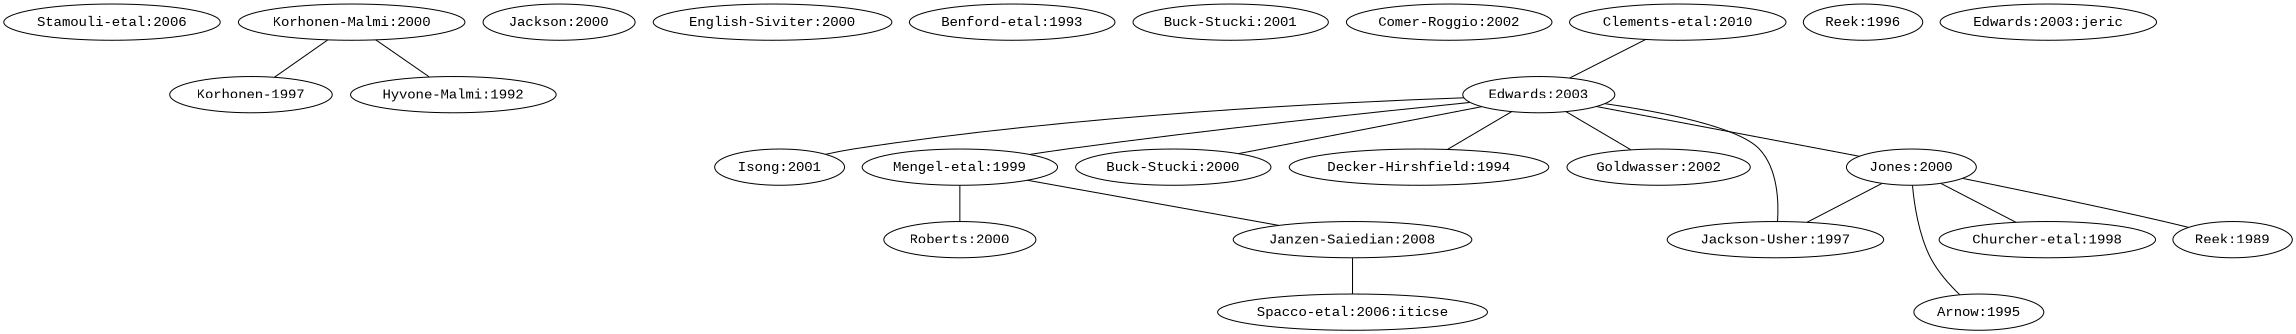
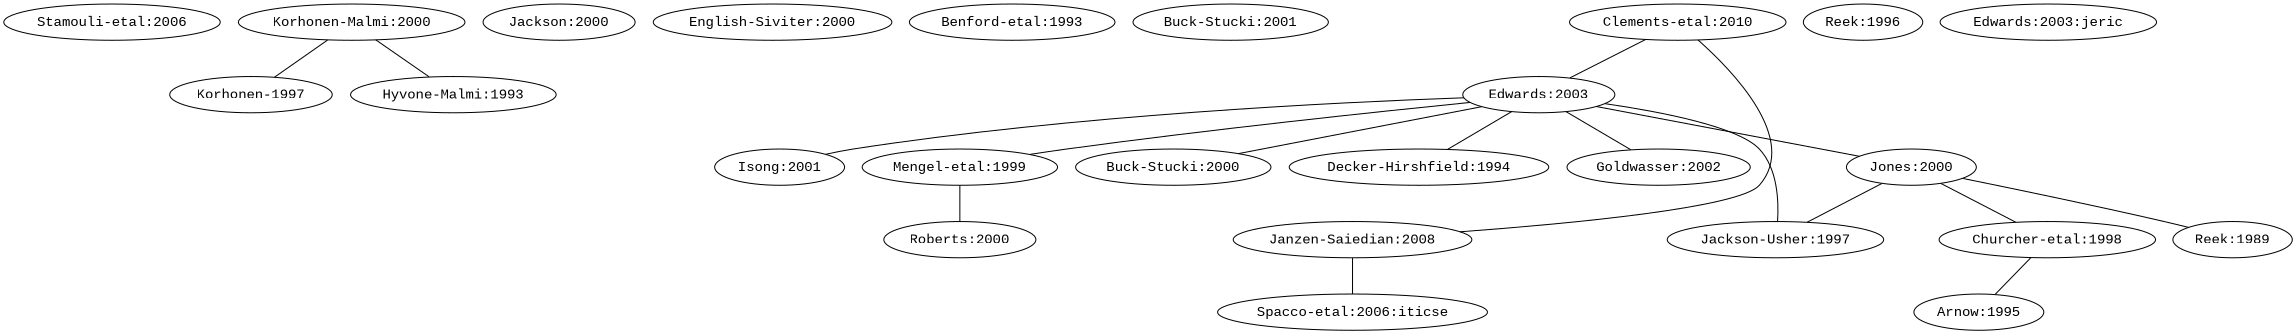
node "Comer-Roggio:2002": removed
node "Hyvone-Malmi:1992": label "Hyvone-Malmi:1992" -> "Hyvone-Malmi:1993"
edge "Mengel-etal:1999" -- "Janzen-Saiedian:2008": now "Clements-etal:2010" -- "Janzen-Saiedian:2008"
edge "Jones:2000" -- "Arnow:1995": now "Churcher-etal:1998" -- "Arnow:1995"
